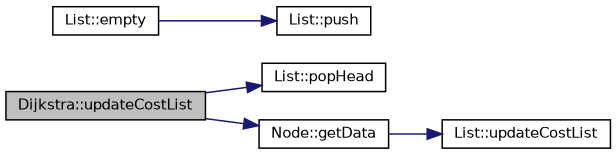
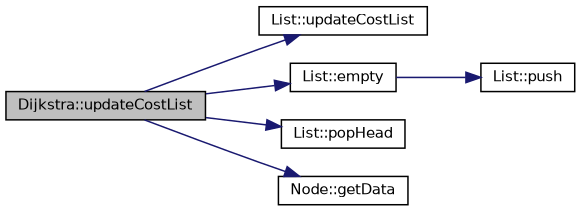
edge "Dijkstra::updateCostList" -> "List::empty": added
edge "Node::getData" -> "List::updateCostList": now "Dijkstra::updateCostList" -> "List::updateCostList"
